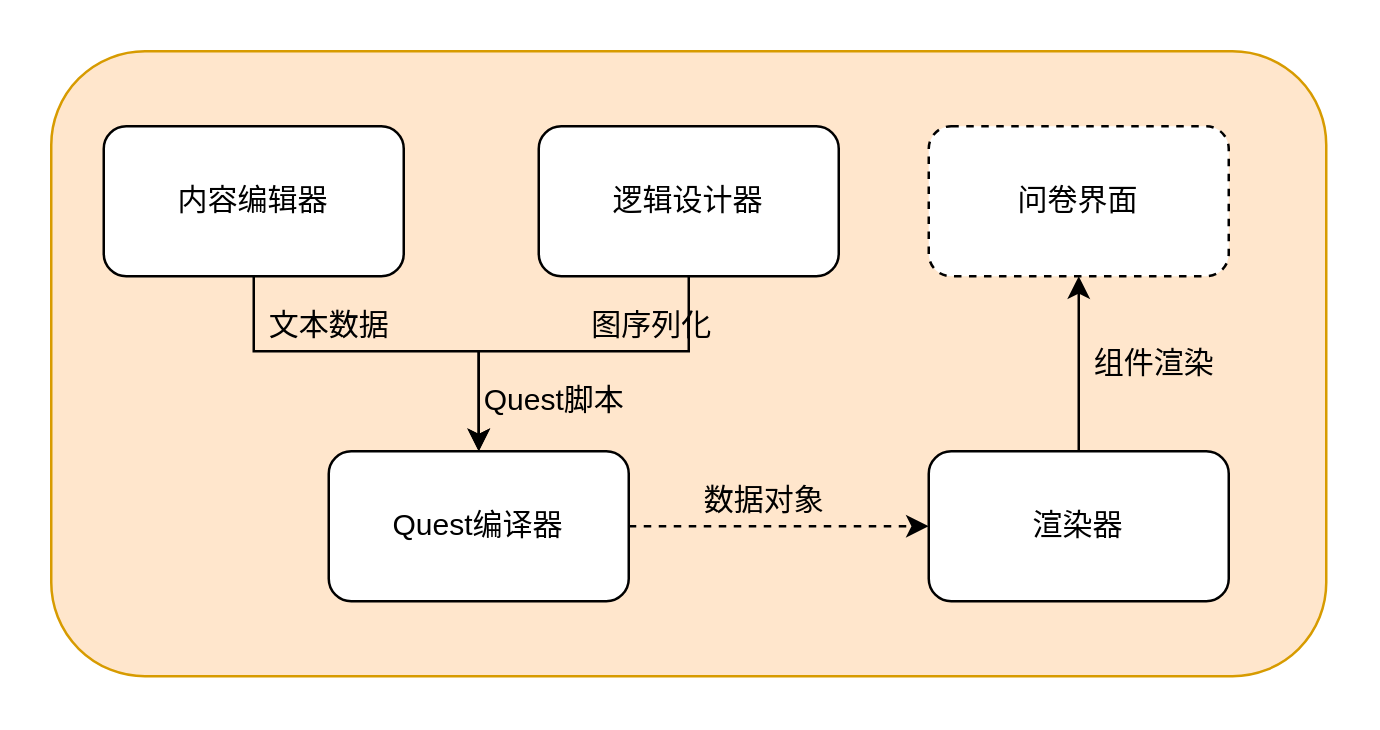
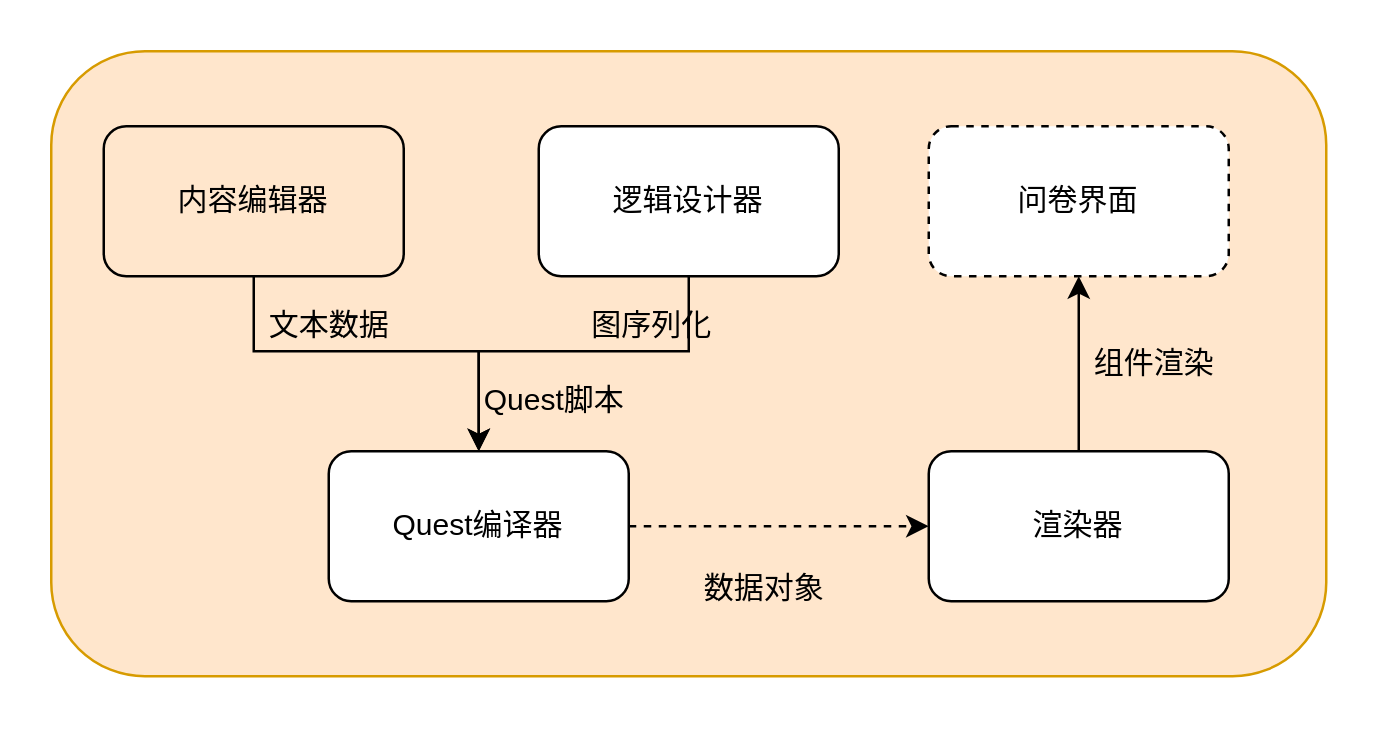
node "内容编辑器": fillcolor #ffffff -> #ffe6cc
node "数据对象": moved (764, 501) -> (764, 589)
